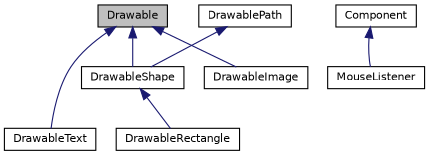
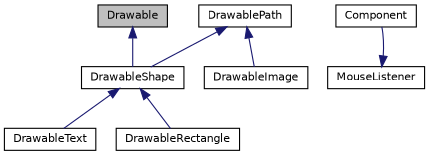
edge "DrawableImage" -> "Drawable": now "DrawableImage" -> "DrawablePath"
edge "MouseListener" -> "Component": reversed
edge "DrawableText" -> "Drawable": now "DrawableText" -> "DrawableShape"
